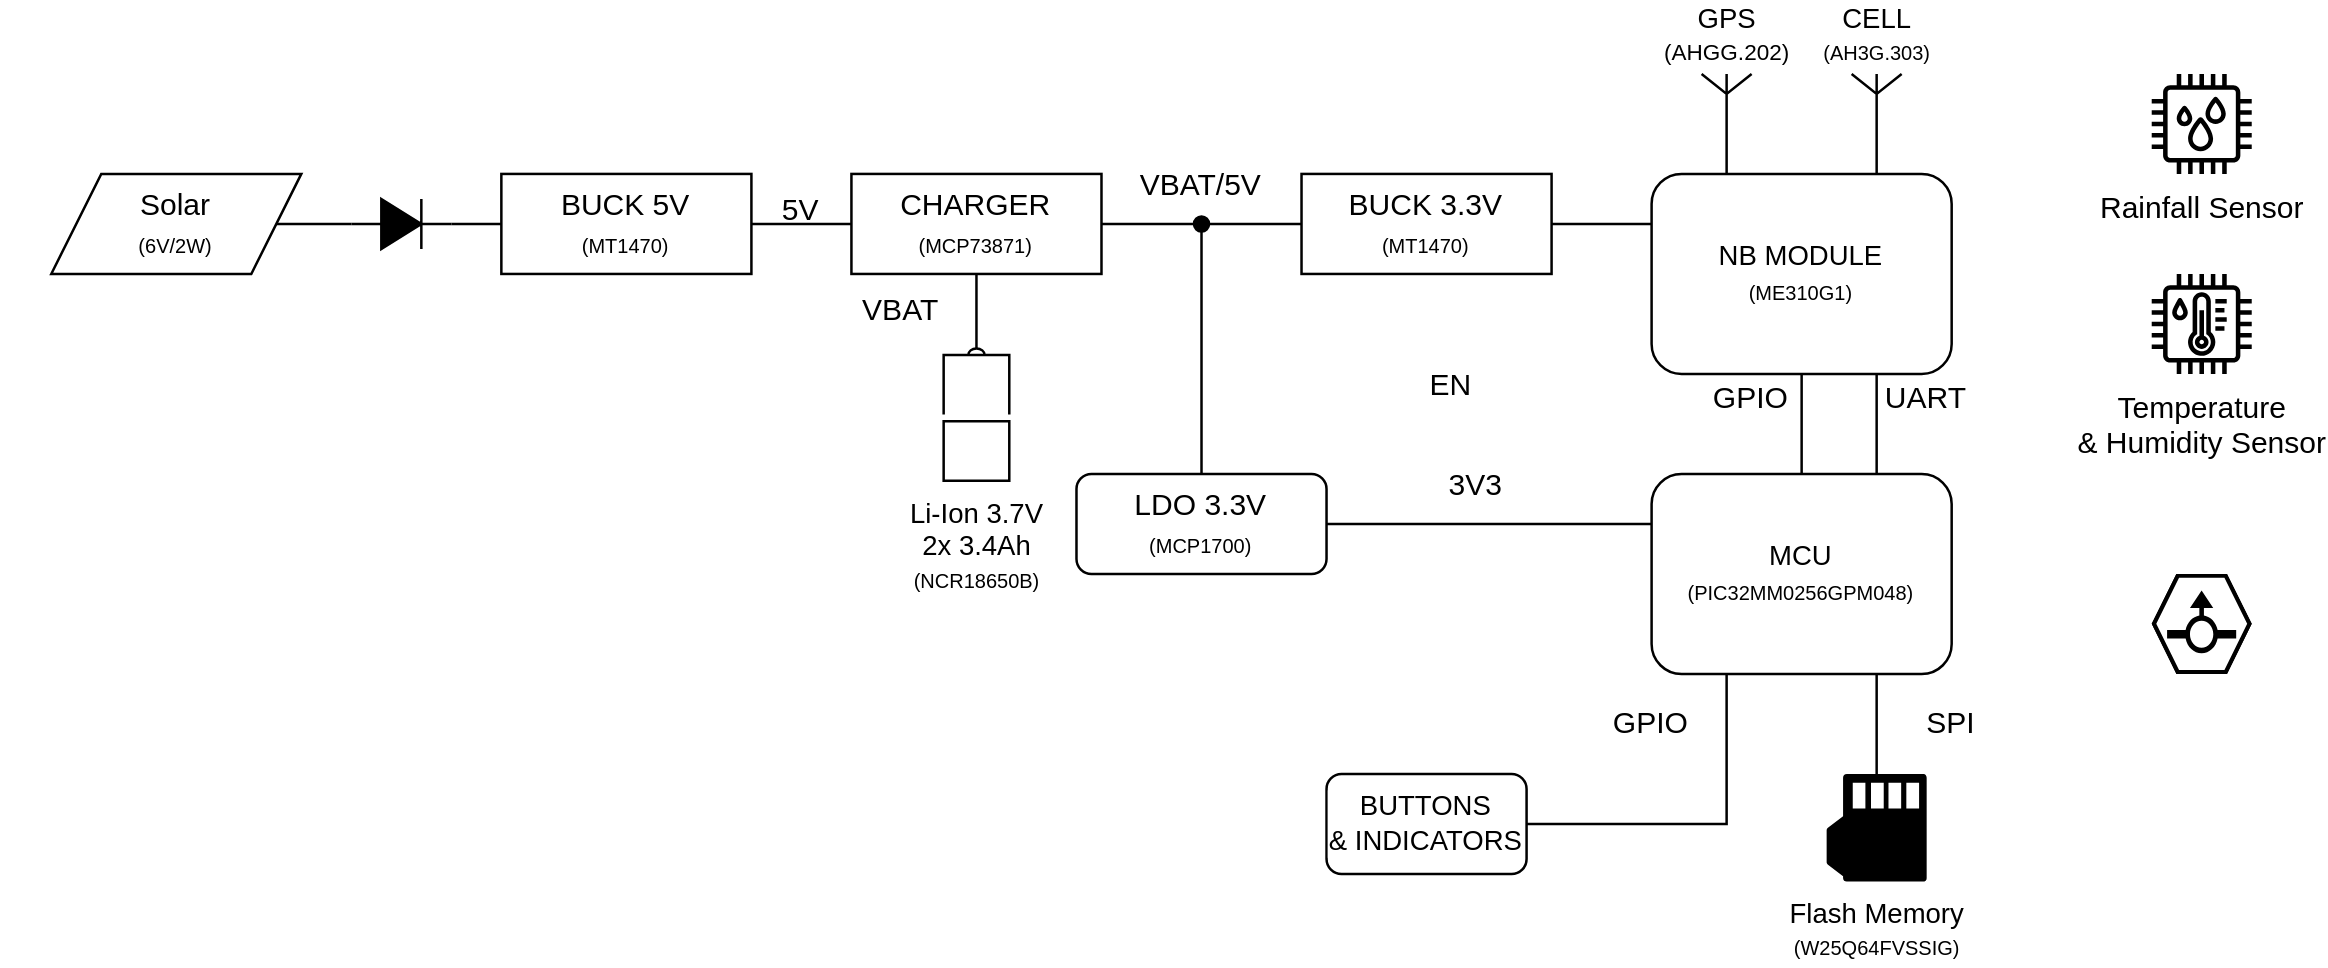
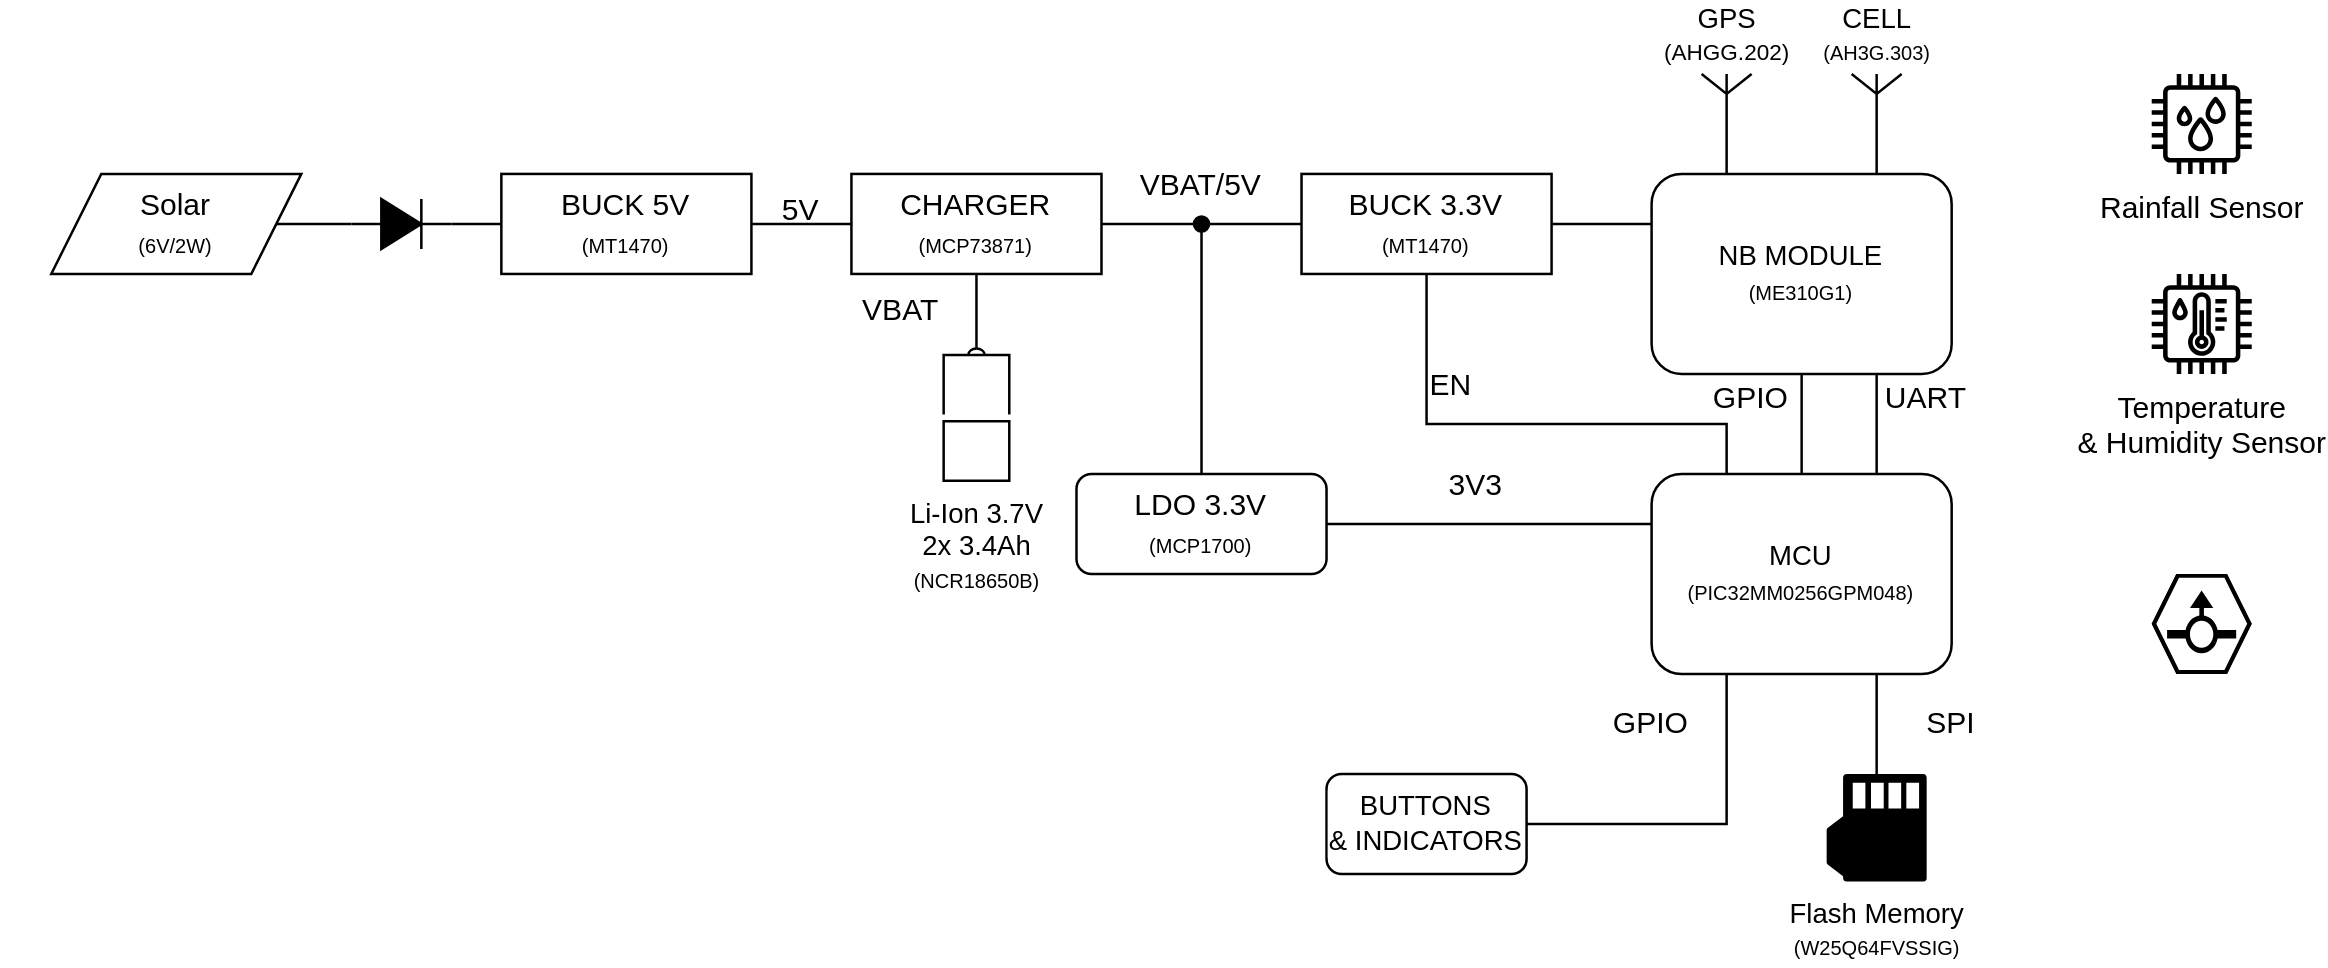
edge "BUCK 3.3V (MT1470)" -- "MCU (PIC32MM0256GPM048)": added
